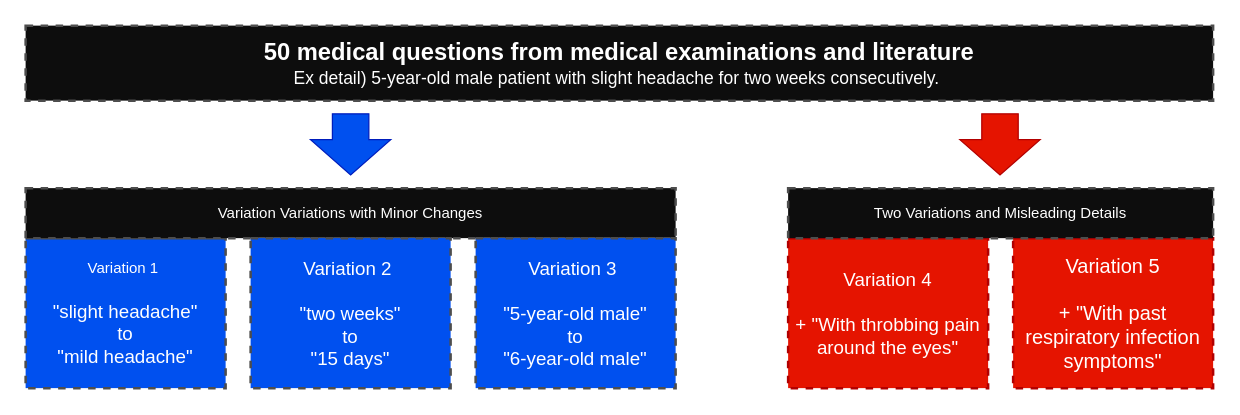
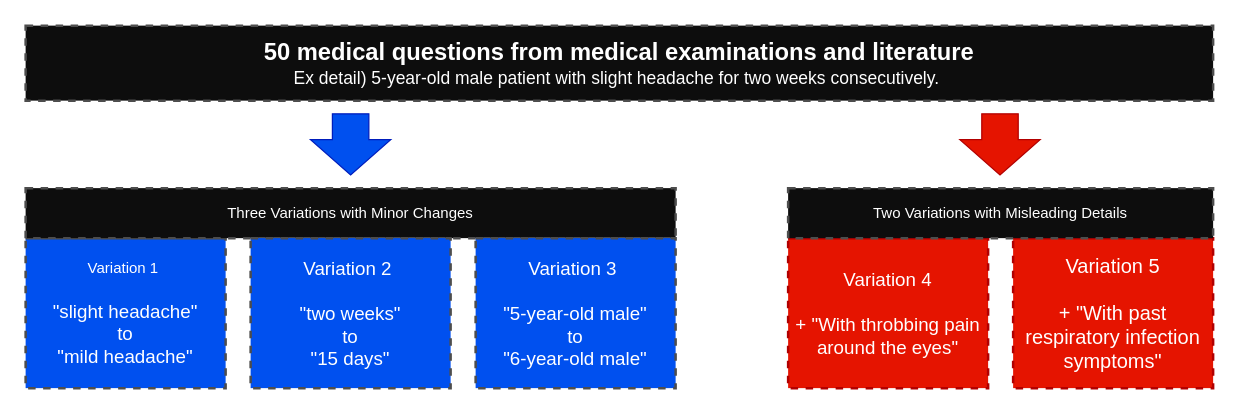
node "Variation Variations with Minor Changes": label "Variation Variations with Minor Changes" -> "Three Variations with Minor Changes"
node "Two Variations and Misleading Details": label "Two Variations and Misleading Details" -> "Two Variations with Misleading Details"
